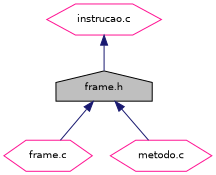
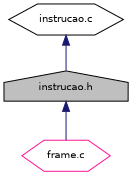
node "instrucao.c": color deeppink -> black
node "frame.h": label "frame.h" -> "instrucao.h"
node "metodo.c": removed
